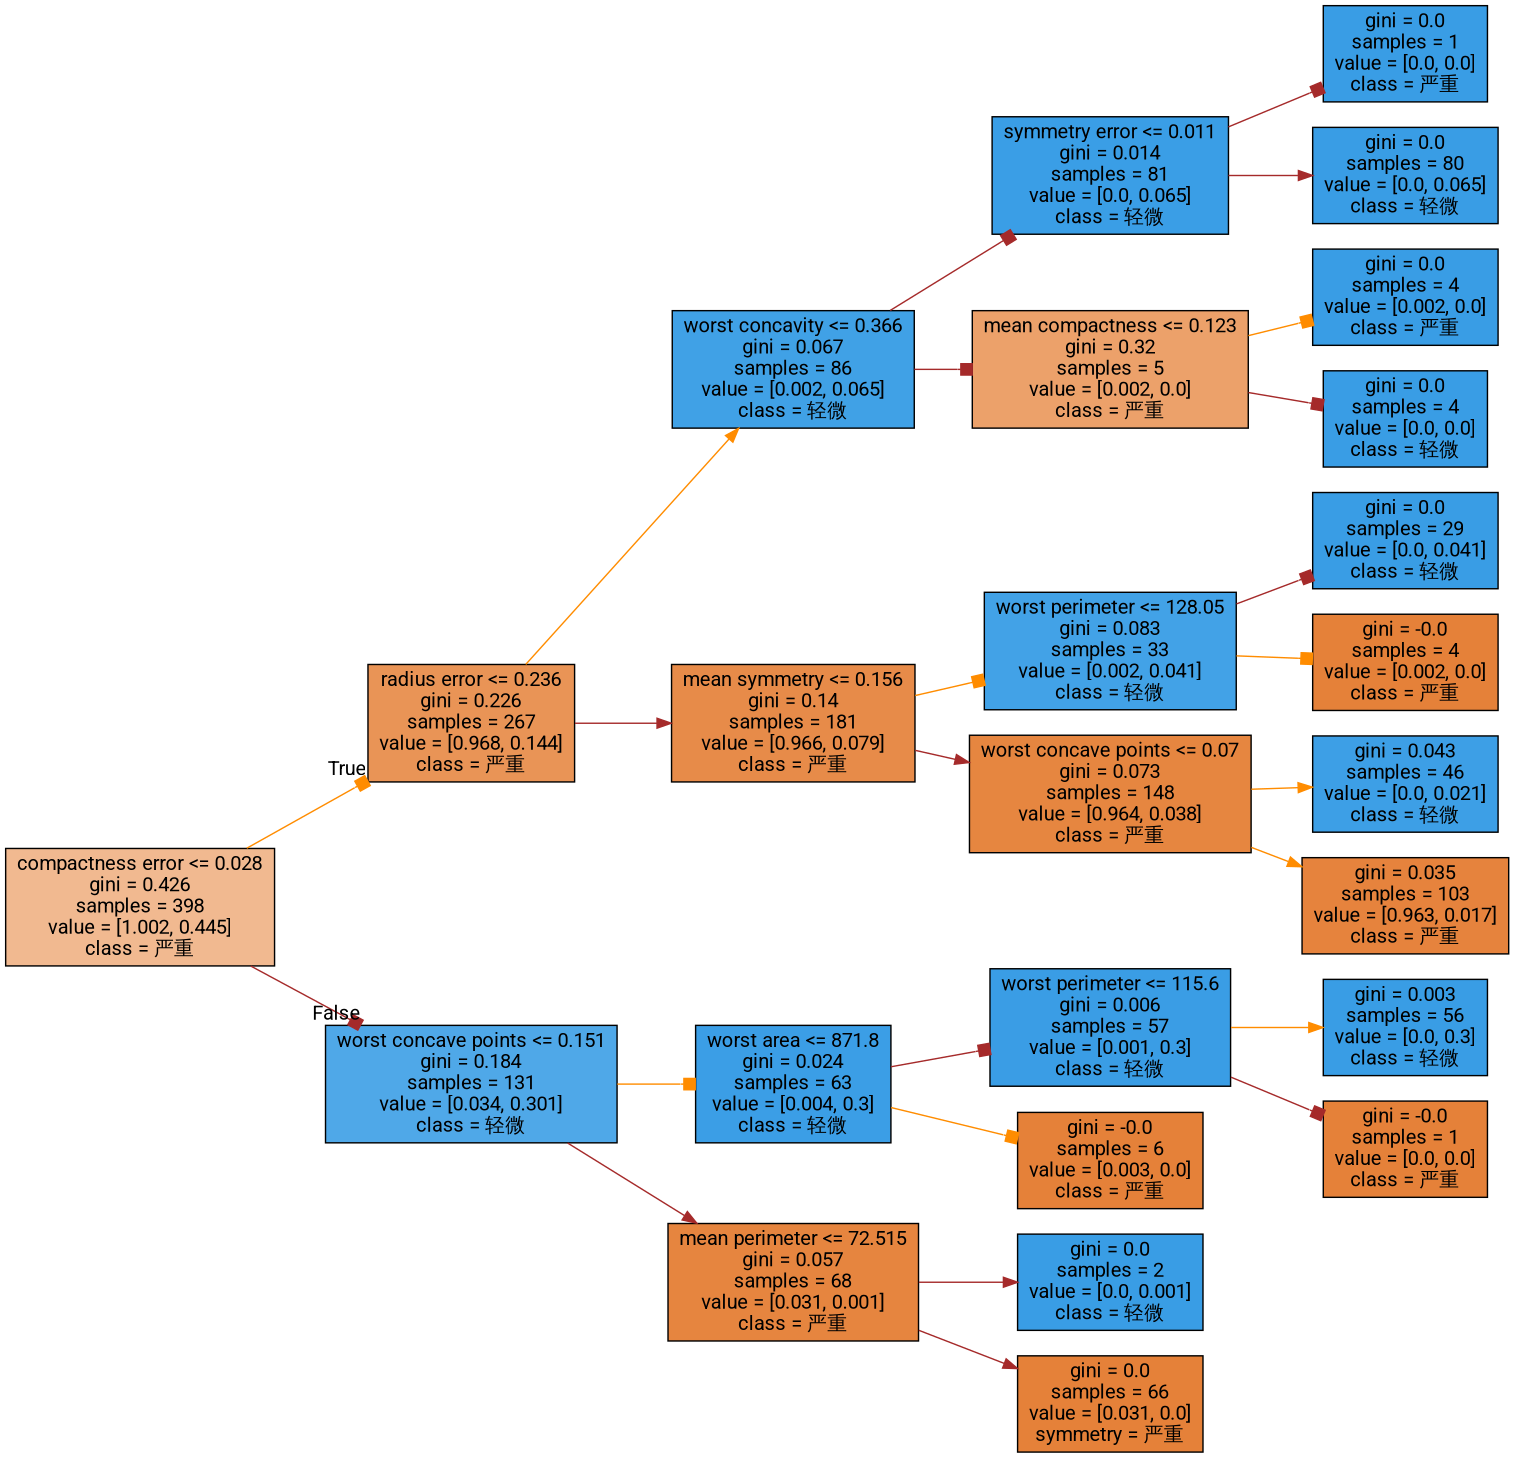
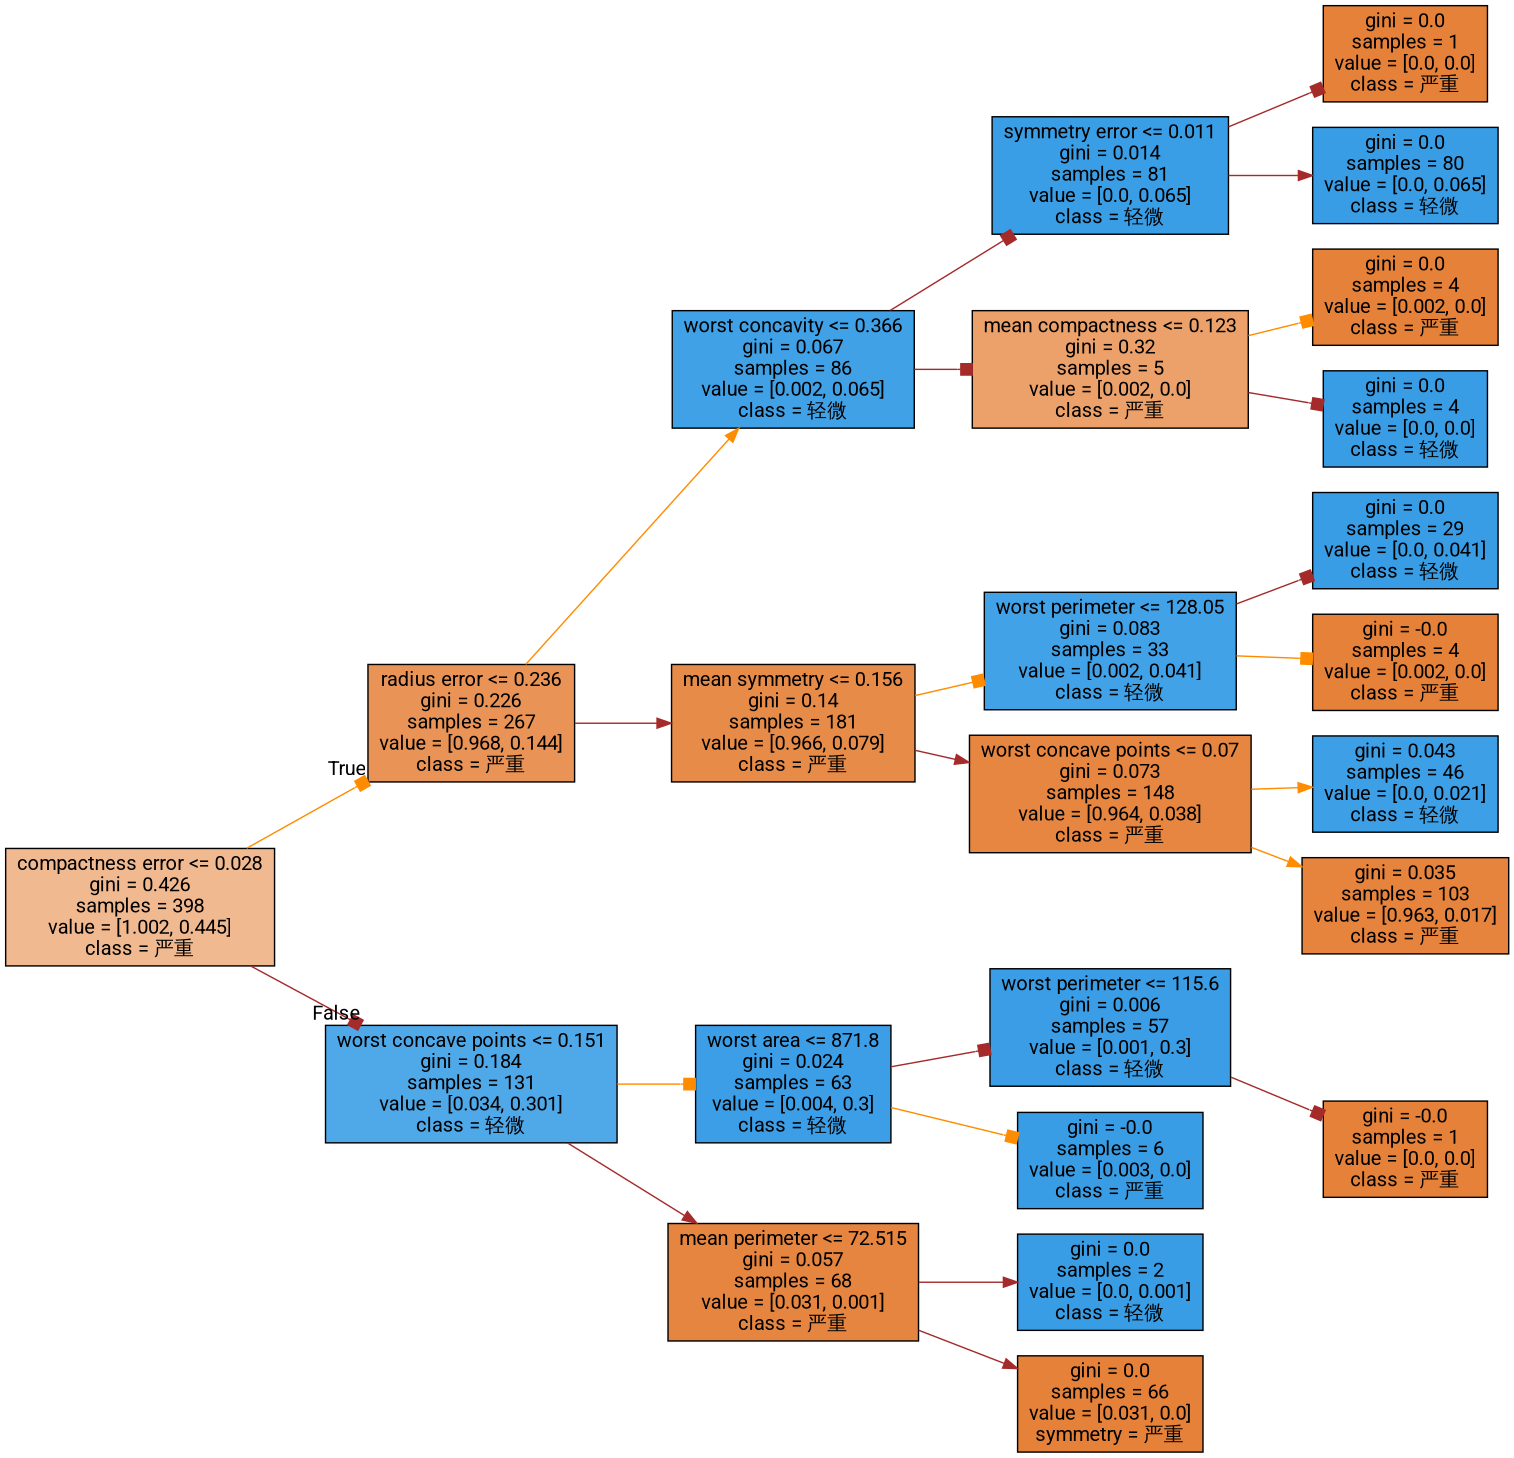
node "gini = 0.0 samples = 1 value = [0.0, 0.0] class = 严重": fillcolor #399de5ff -> #e58139ff
node "gini = 0.0 samples = 4 value = [0.002, 0.0] class = 严重": fillcolor #399de5ff -> #e58139ff
node "gini = 0.003 samples = 56 value = [0.0, 0.3] class = 轻微": removed
node "gini = -0.0 samples = 6 value = [0.003, 0.0] class = 严重": fillcolor #e58139ff -> #399de5ff
